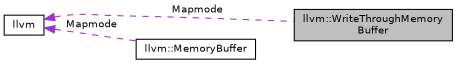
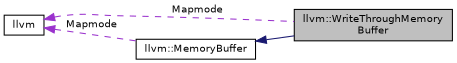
edge "llvm::WriteThroughMemory Buffer" -> "llvm::MemoryBuffer": added
